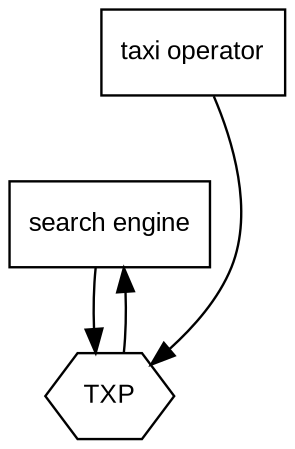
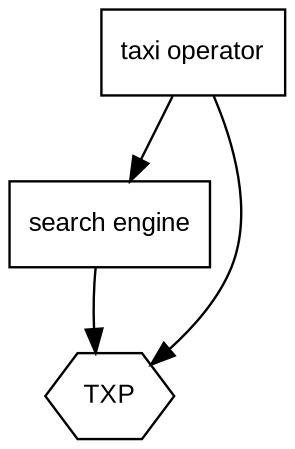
edge "TXP" -> "search engine": now "taxi operator" -> "search engine"
